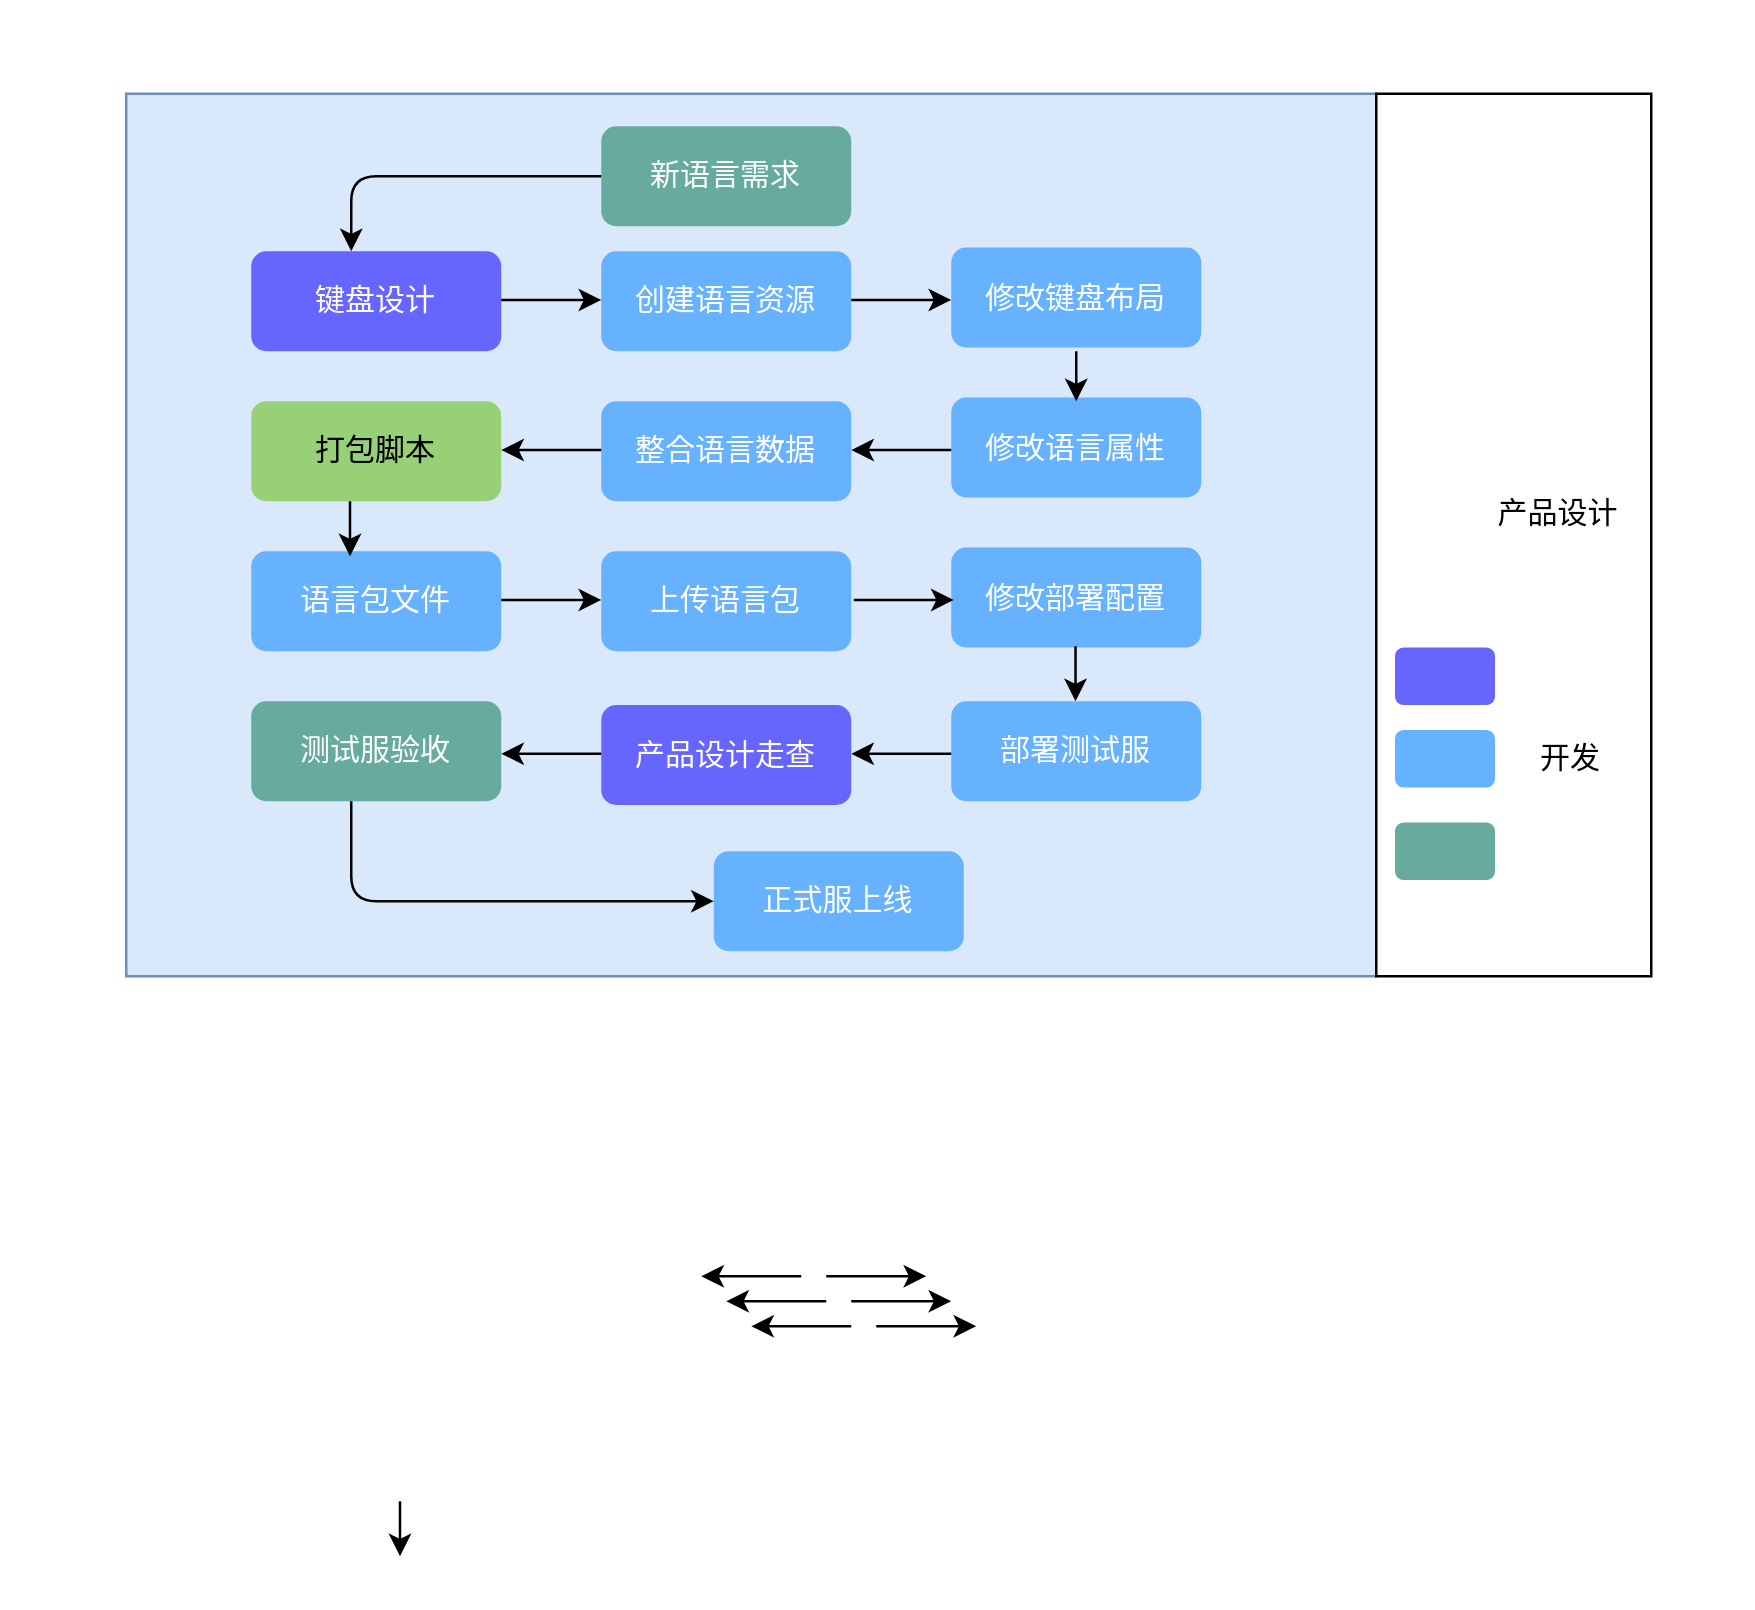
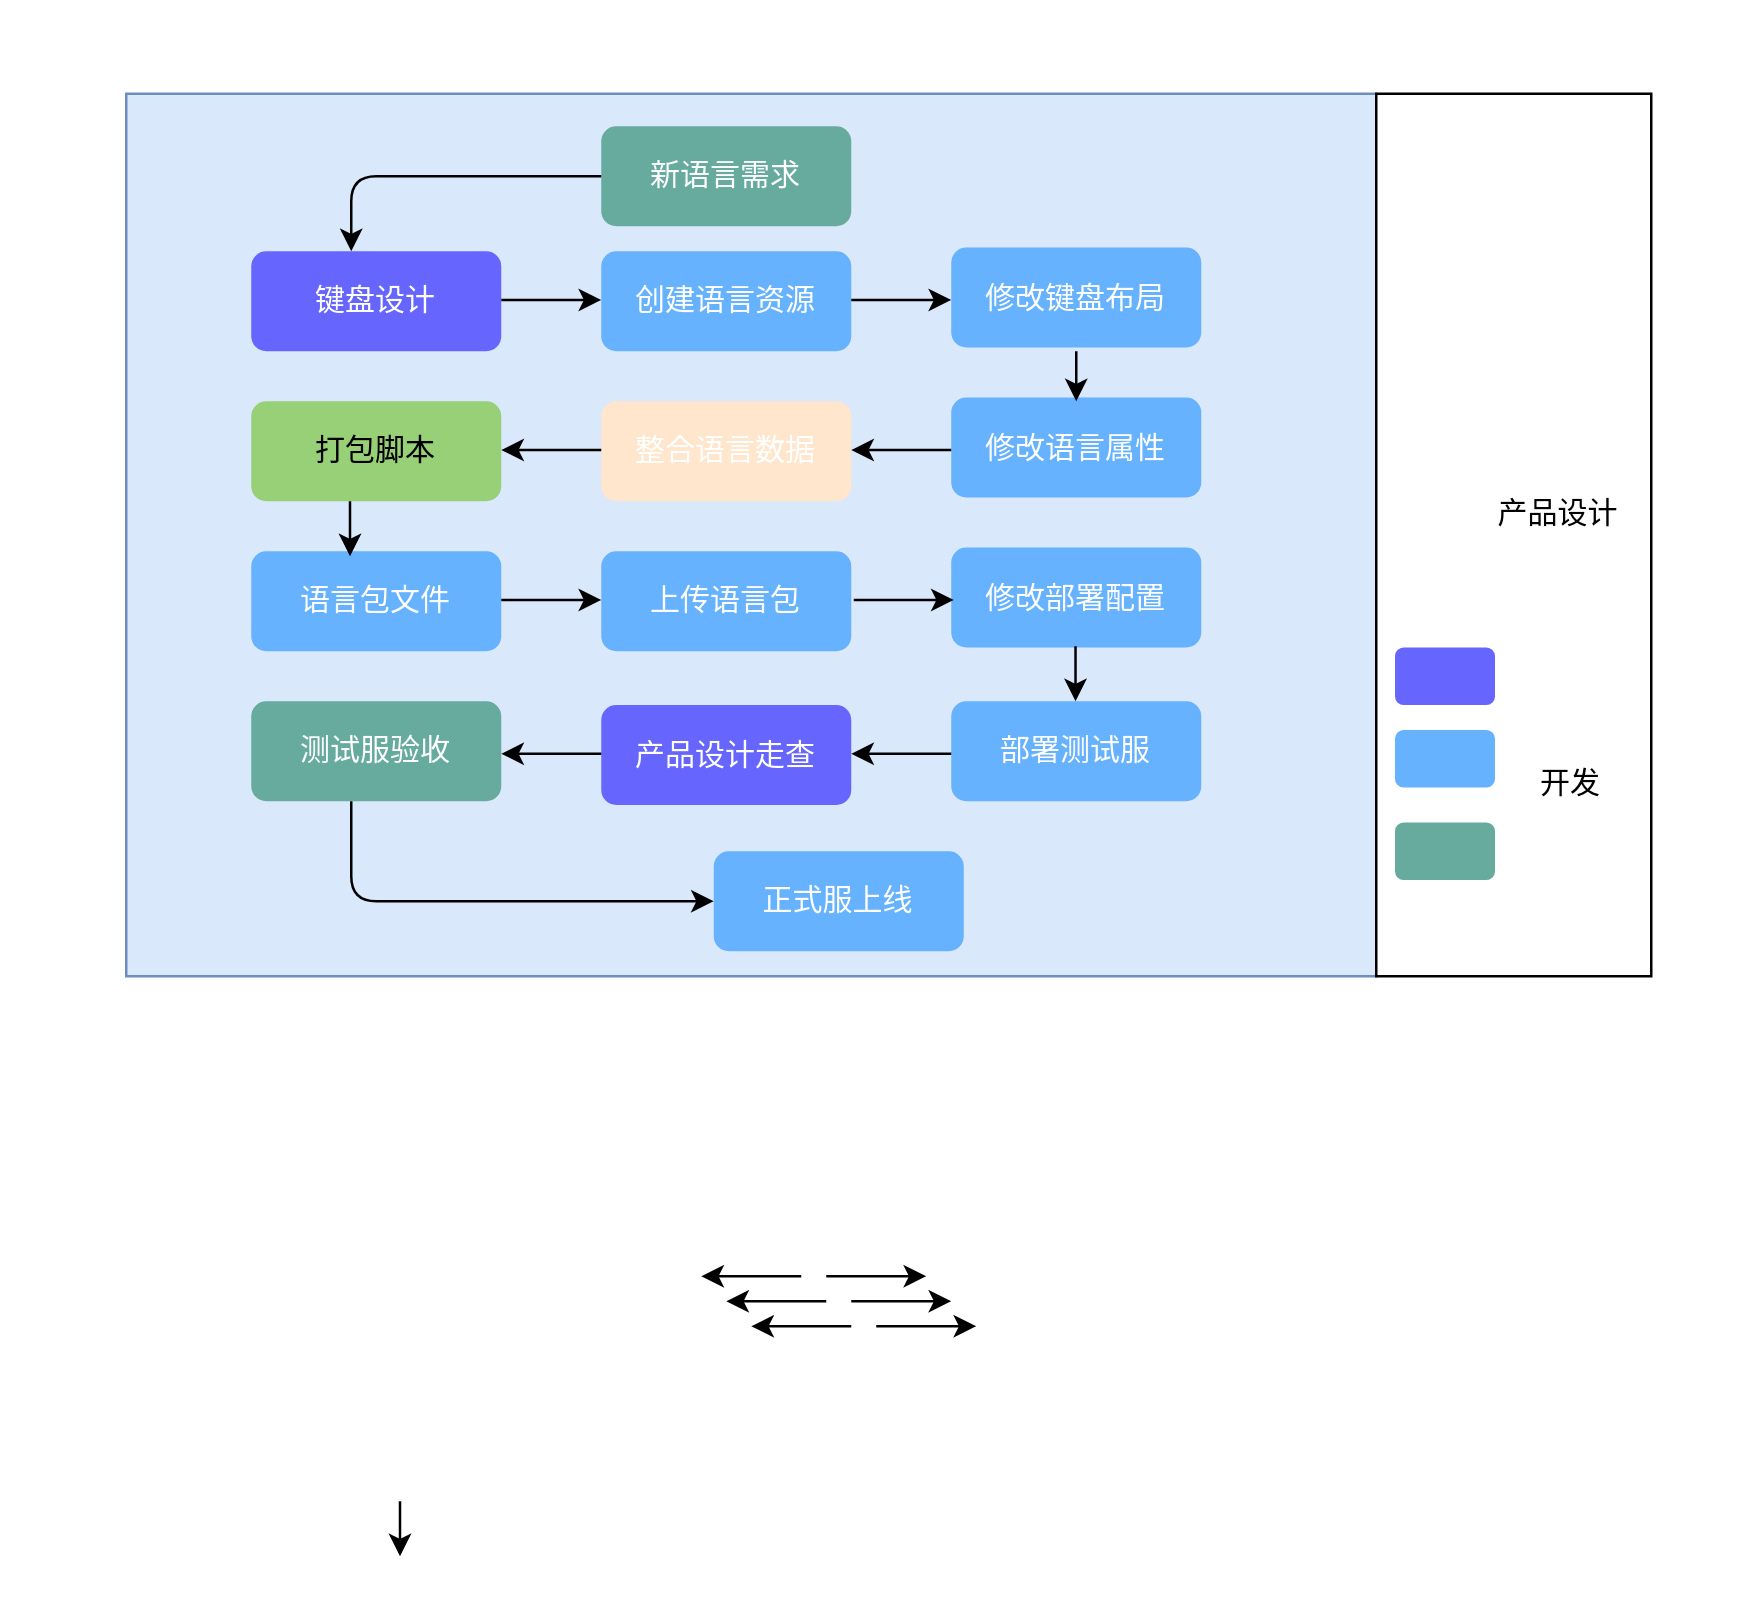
node "整合语言数据": fillcolor #66b2ff -> #ffe6cc
node "开发": moved (1570, 759) -> (1570, 784)
